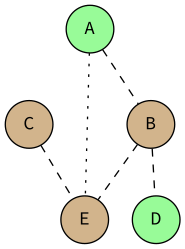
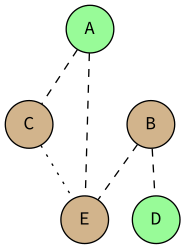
edge "A" -- "B": now "A" -- "C"
edge "A" -- "E": style dotted -> dashed
edge "C" -- "E": style dashed -> dotted
